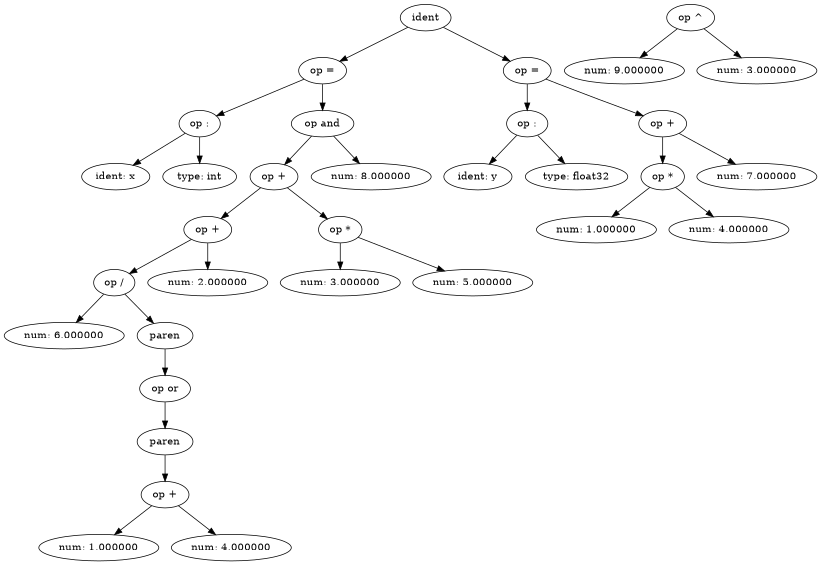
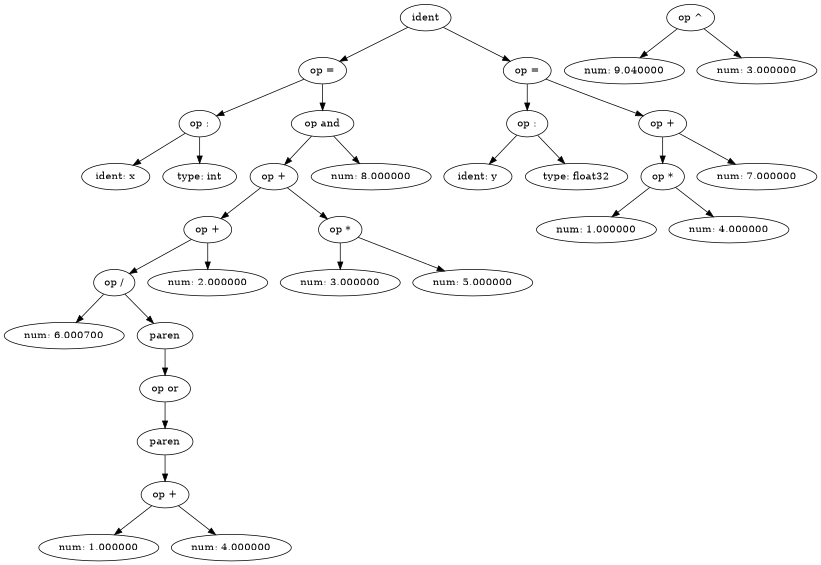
node "num: 9.000000": label "num: 9.000000" -> "num: 9.040000"
node "num: 6.000000": label "num: 6.000000" -> "num: 6.000700"
